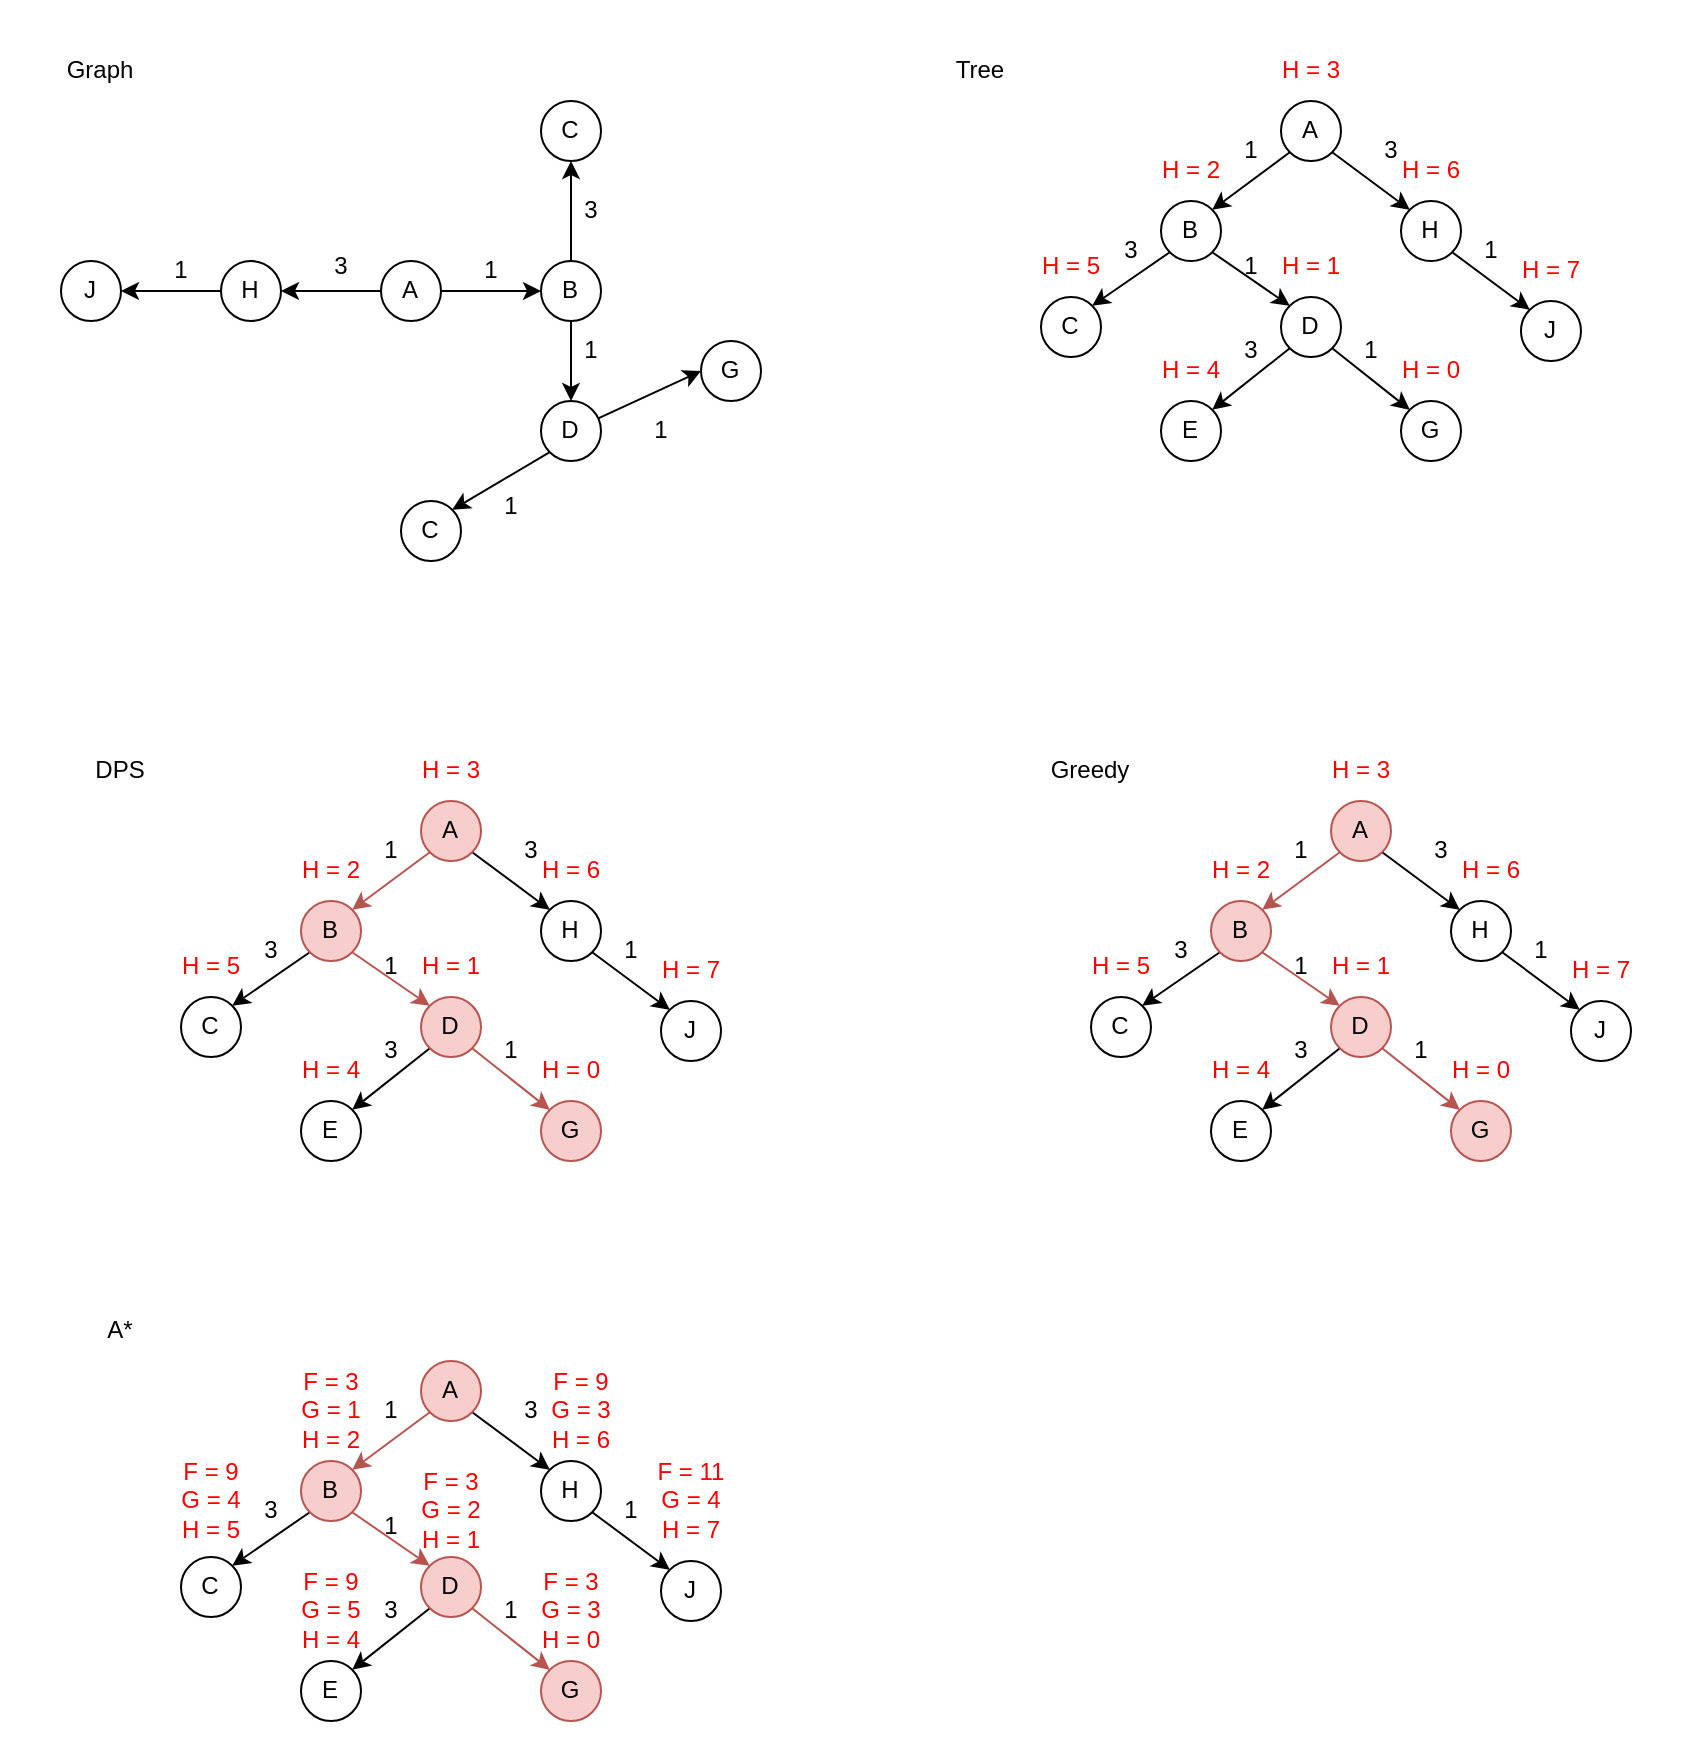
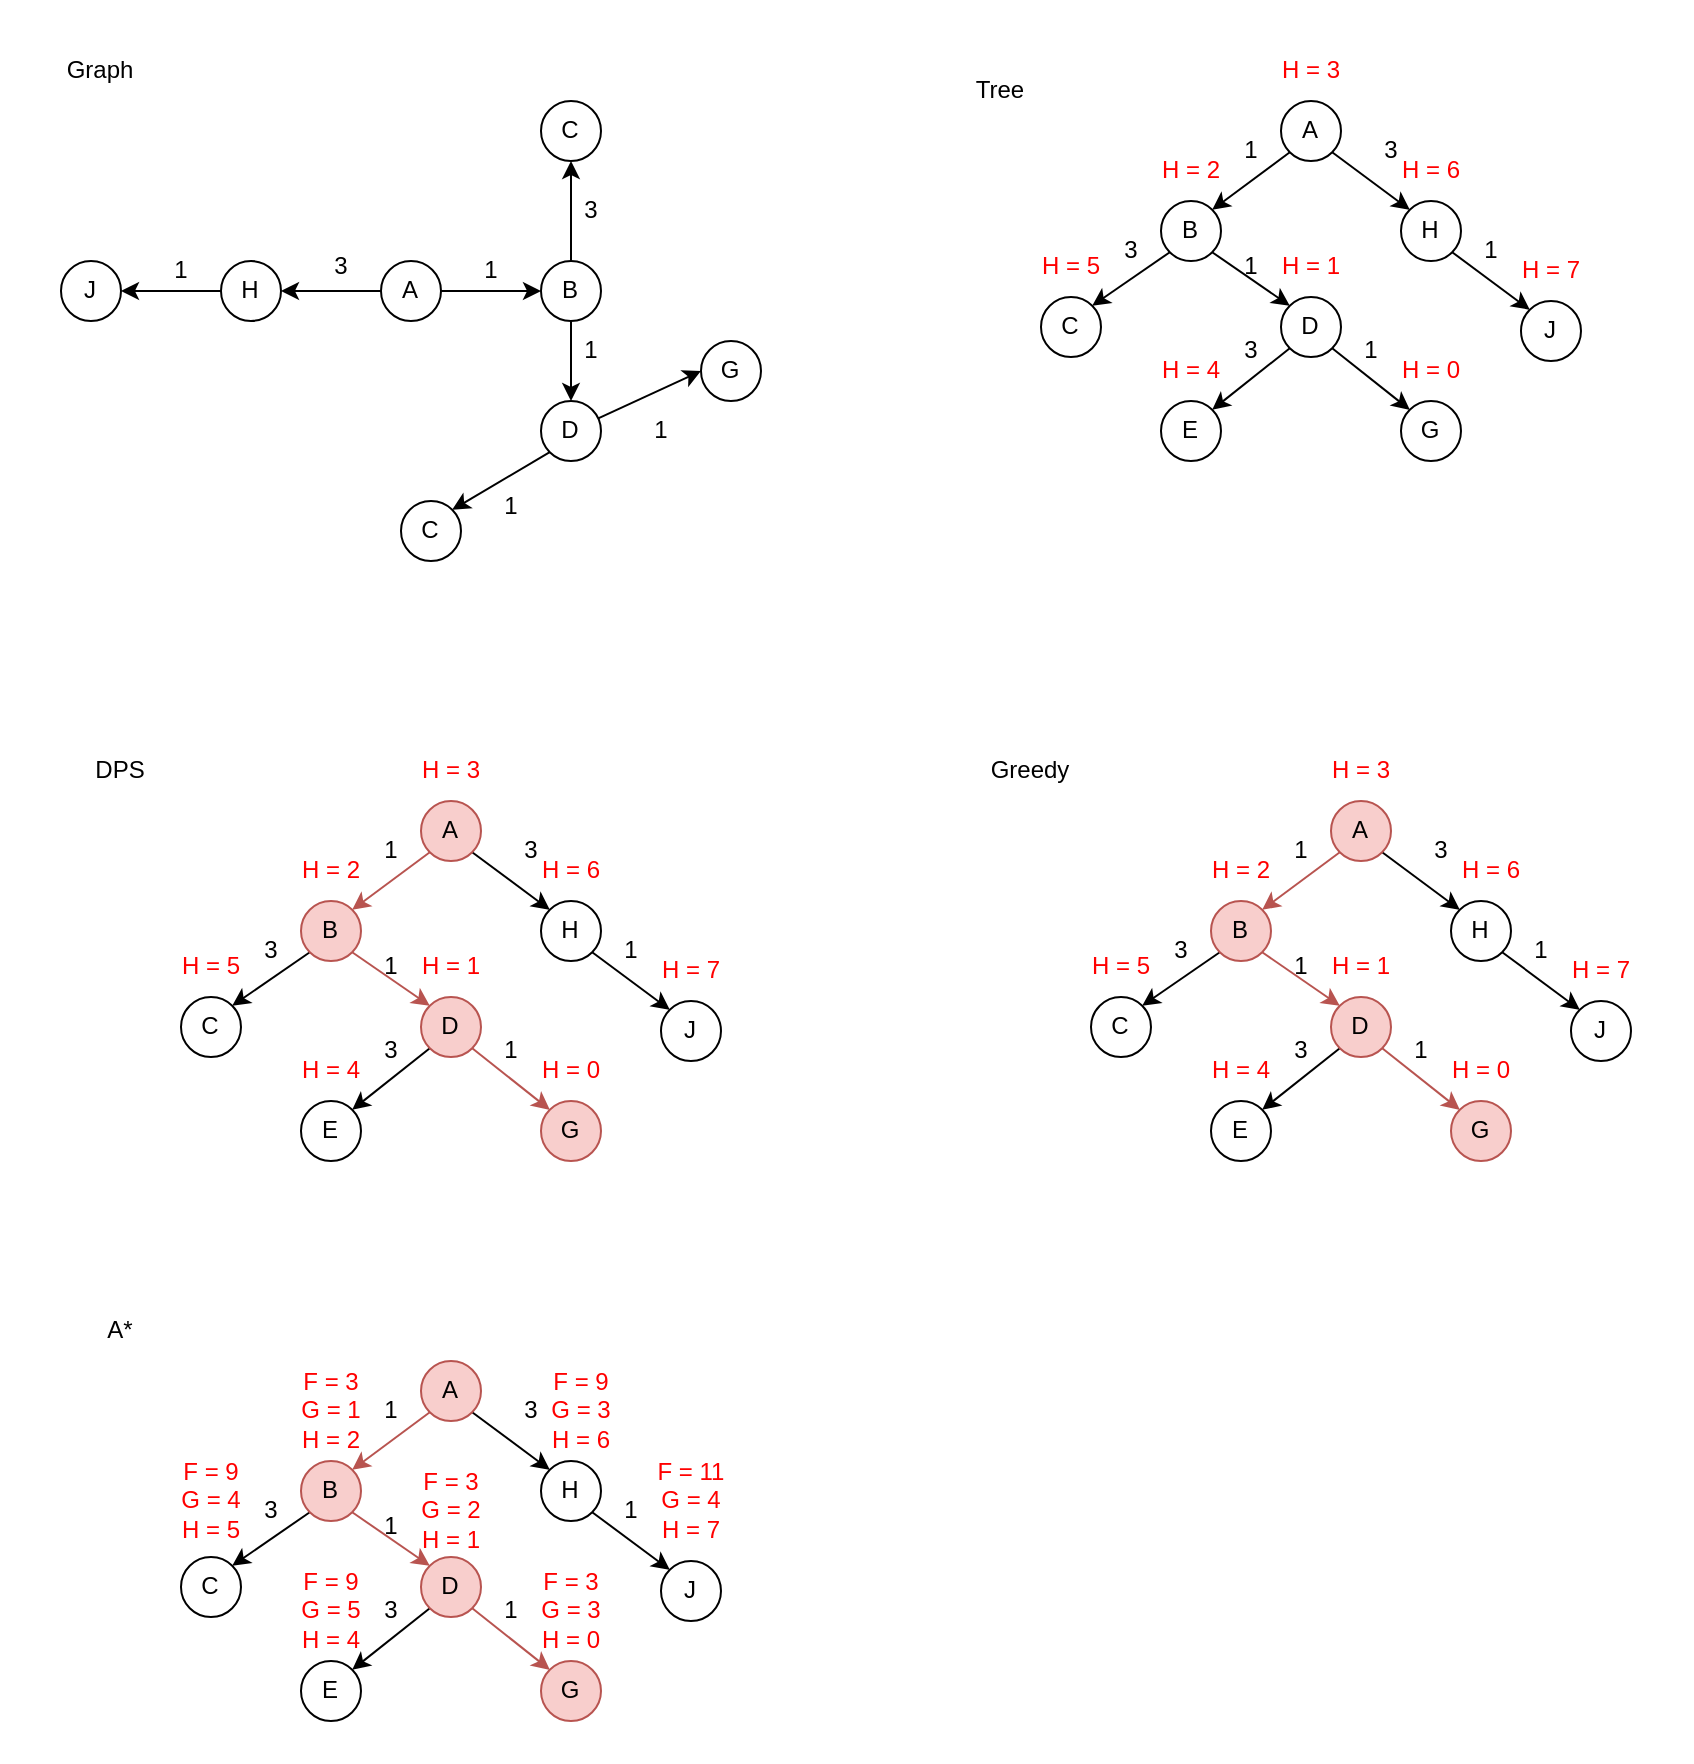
node "Tree": moved (981, 71) -> (1001, 91)
node "Greedy": moved (1091, 771) -> (1031, 771)
